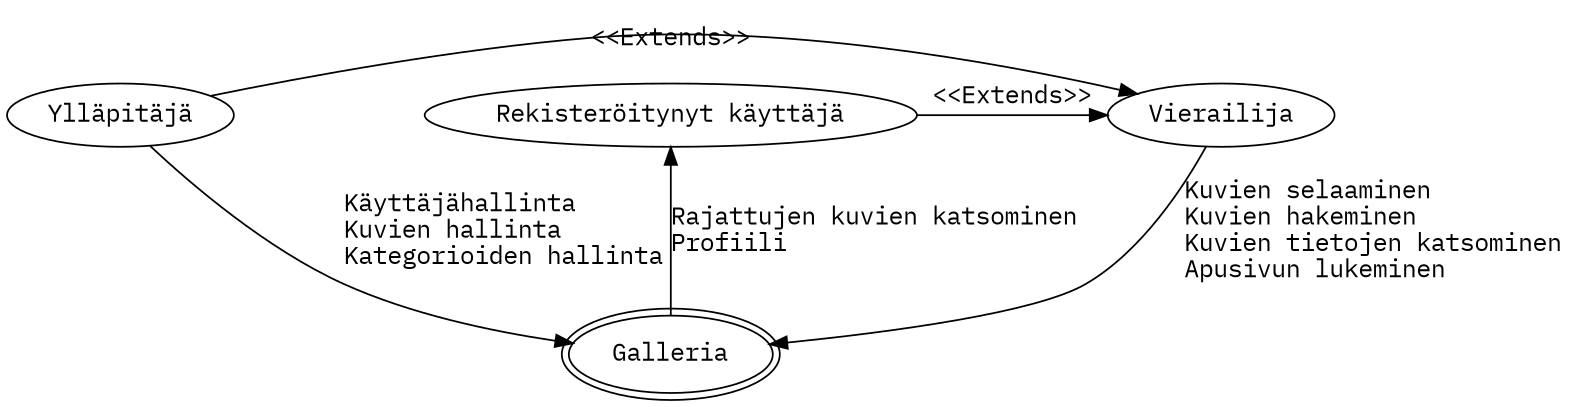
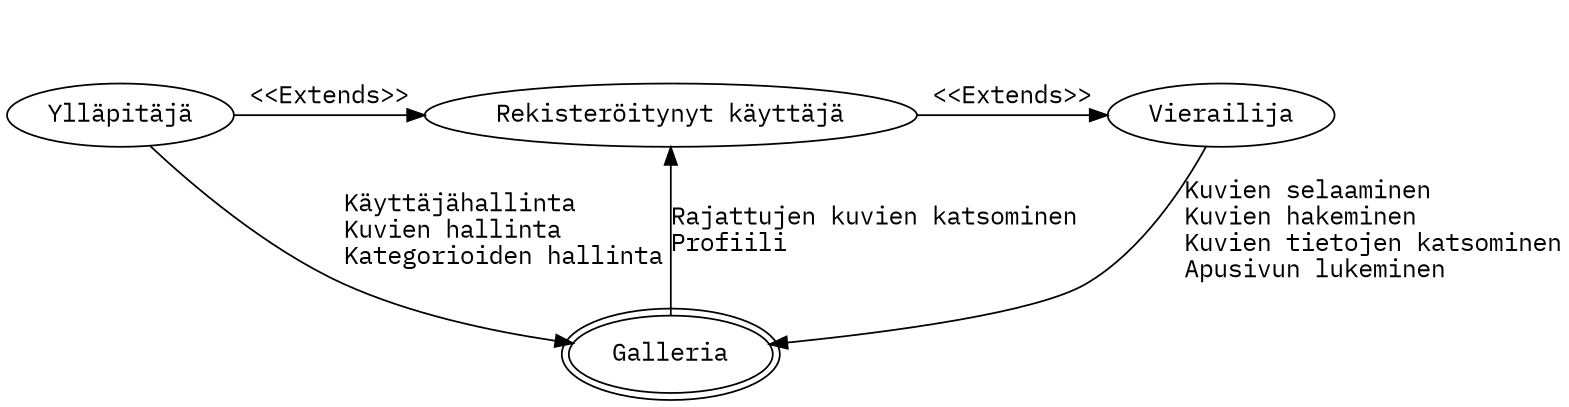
edge "Ylläpitäjä" -> "Vierailija": now "Ylläpitäjä" -> "Rekisteröitynyt käyttäjä"
